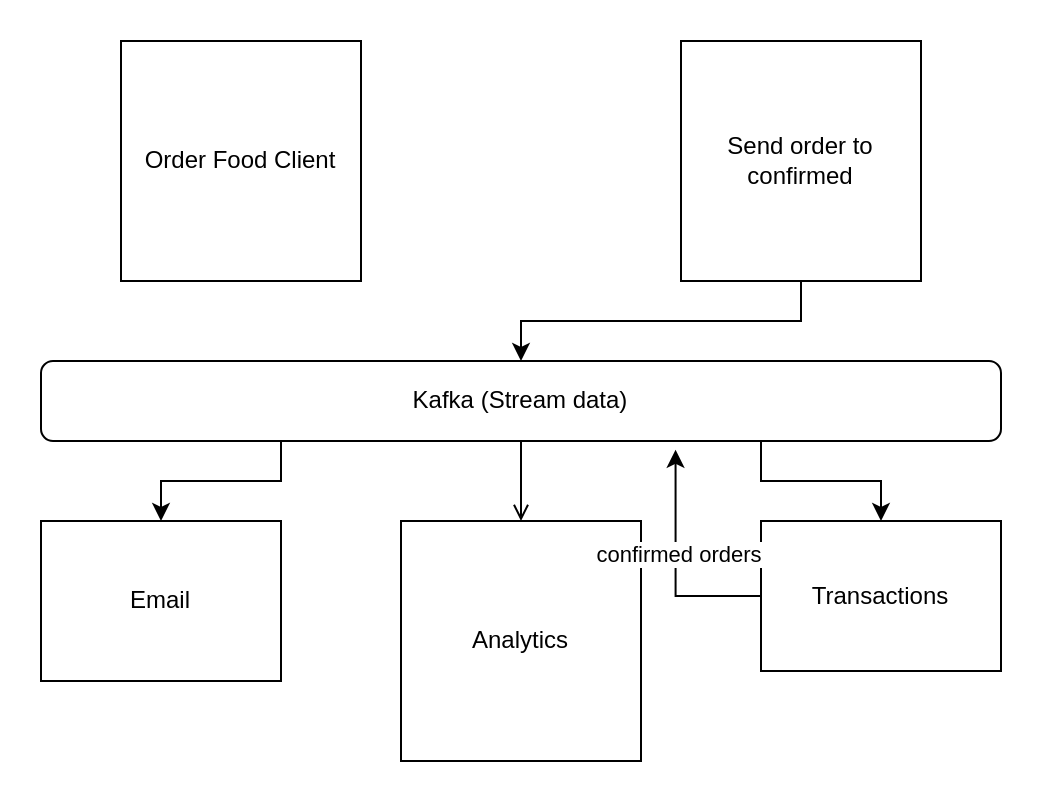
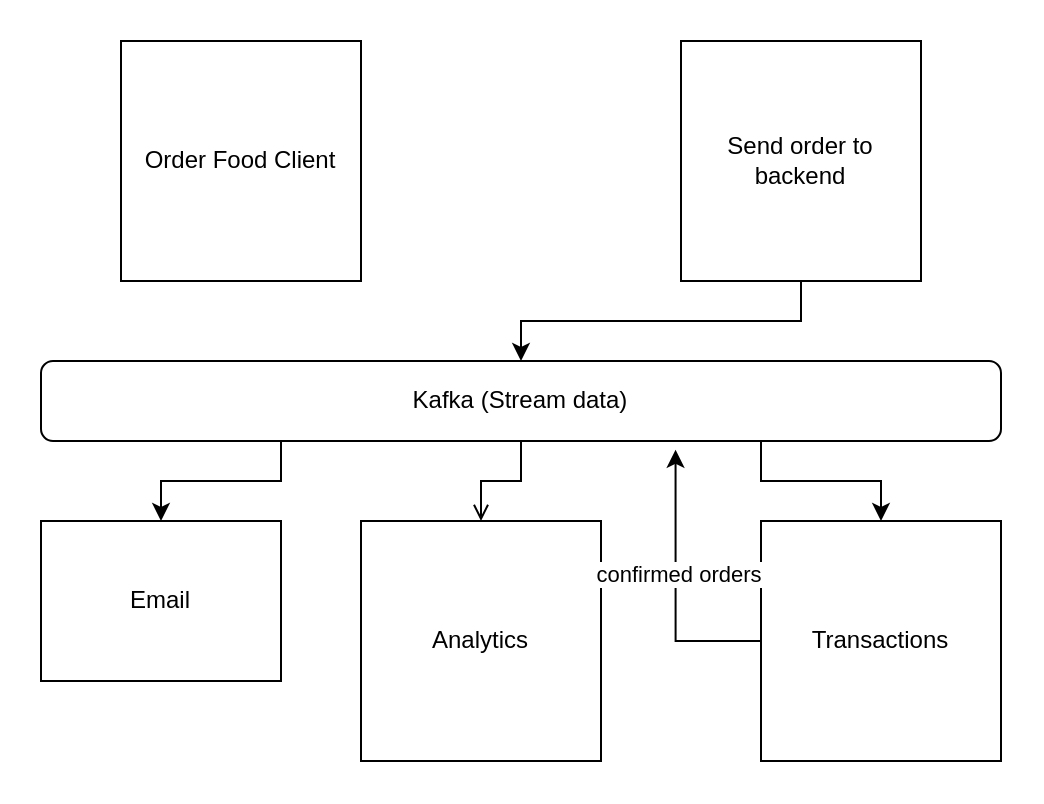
node "Send order to confirmed": label "Send order to confirmed" -> "Send order to backend"
node "Transactions": size 240x150 -> 240x240
node "Analytics": moved (521, 641) -> (481, 641)
